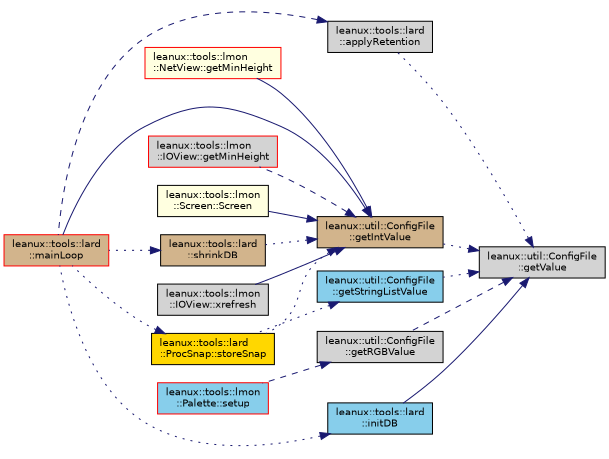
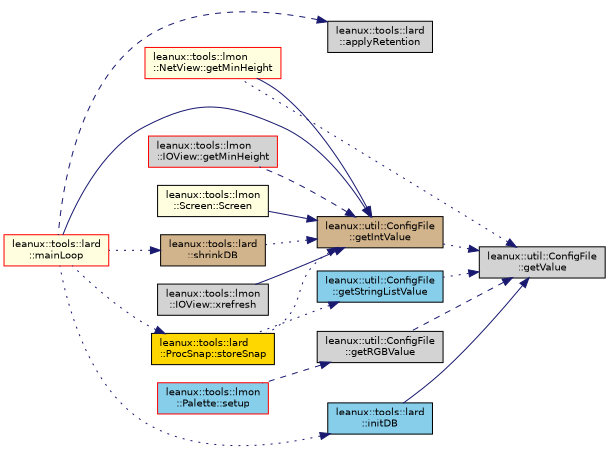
edge "leanux::tools::lard ::applyRetention" -> "leanux::util::ConfigFile ::getValue": now "leanux::tools::lmon ::NetView::getMinHeight" -> "leanux::util::ConfigFile ::getValue"
node "leanux::tools::lard ::mainLoop": fillcolor tan -> lightyellow
